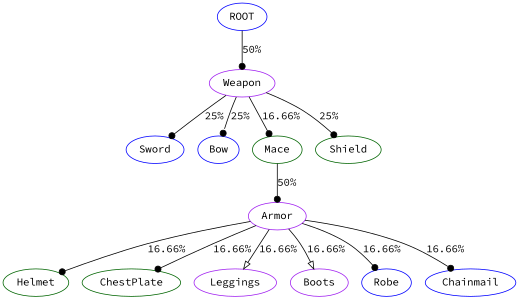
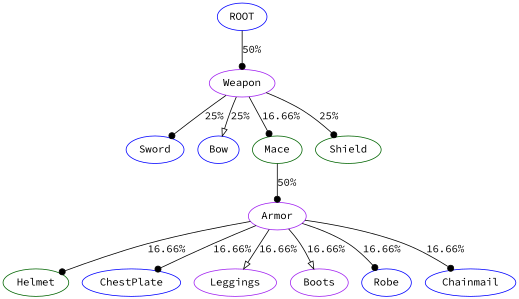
edge "Weapon" -> "Bow": arrowhead dot -> onormal
node "ChestPlate": color darkgreen -> blue
